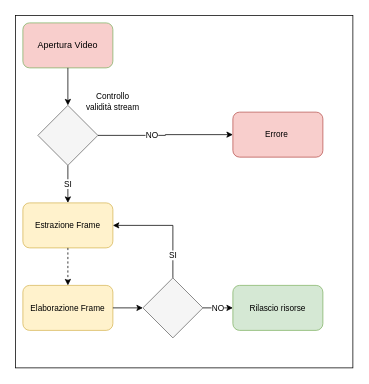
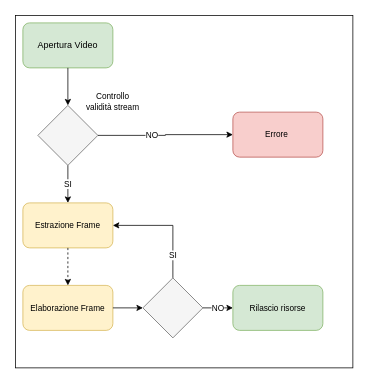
node "Apertura Video": fillcolor #f8cecc -> #d5e8d4
